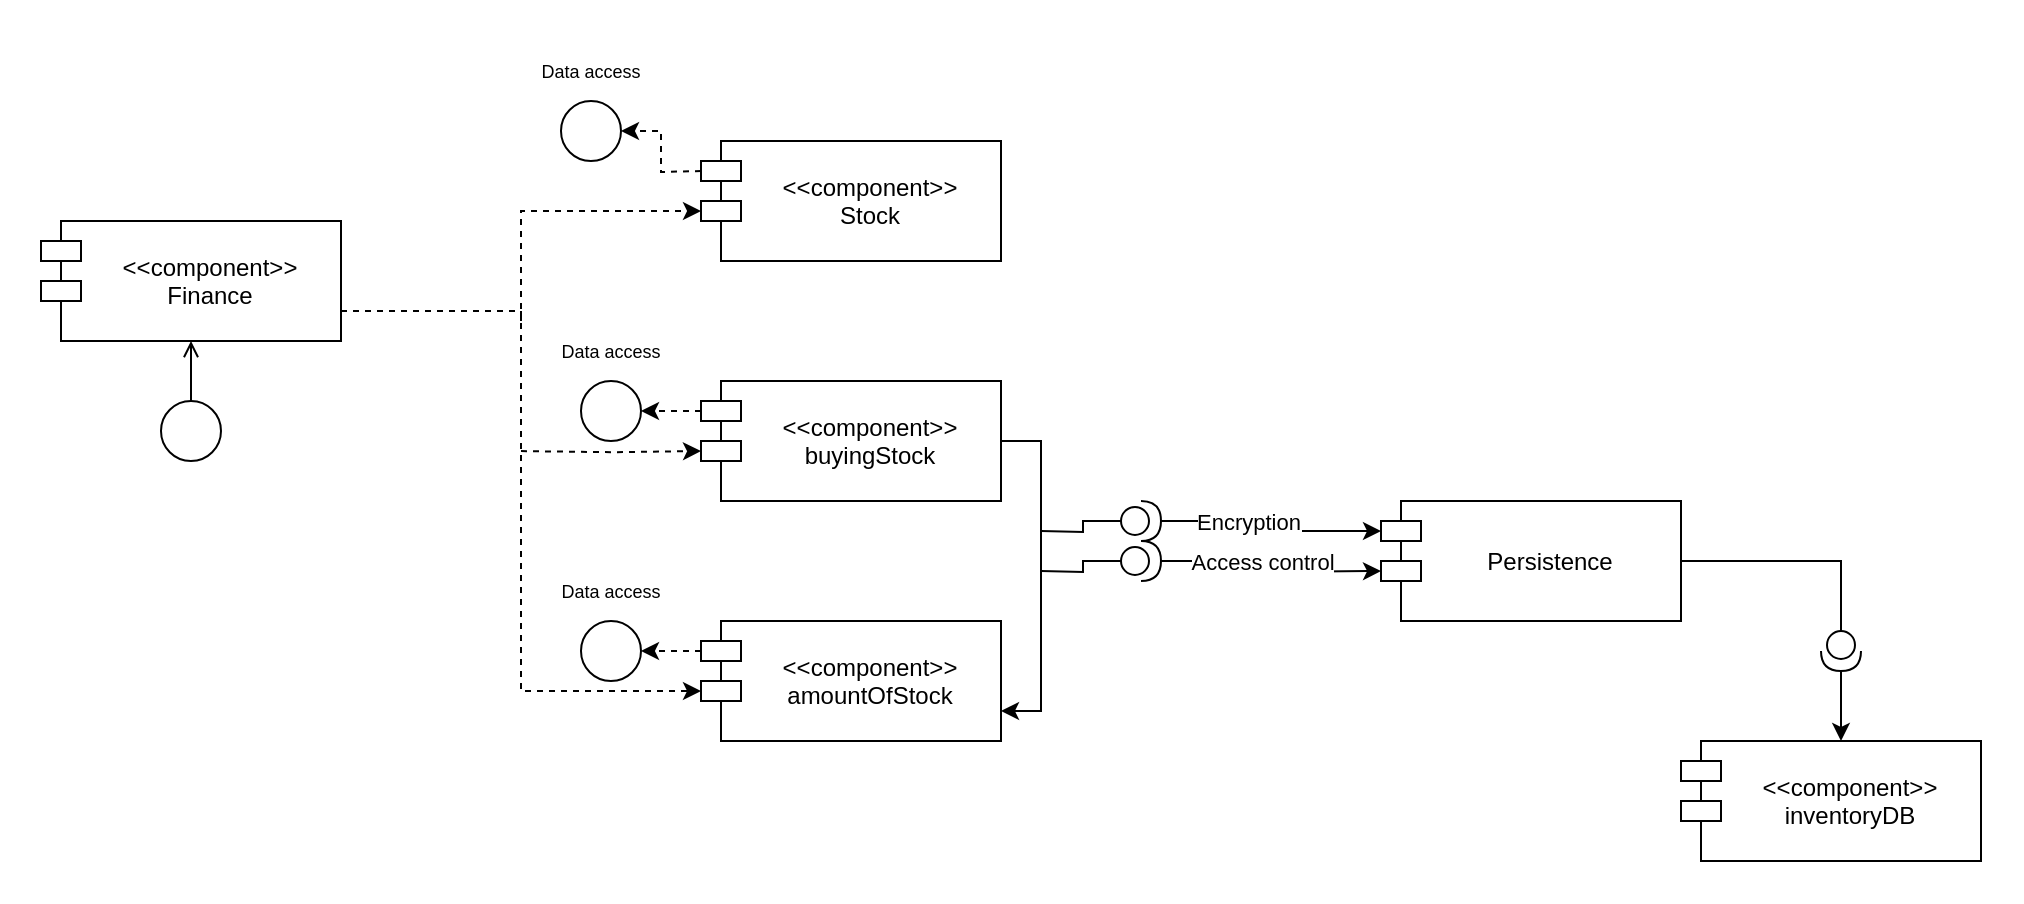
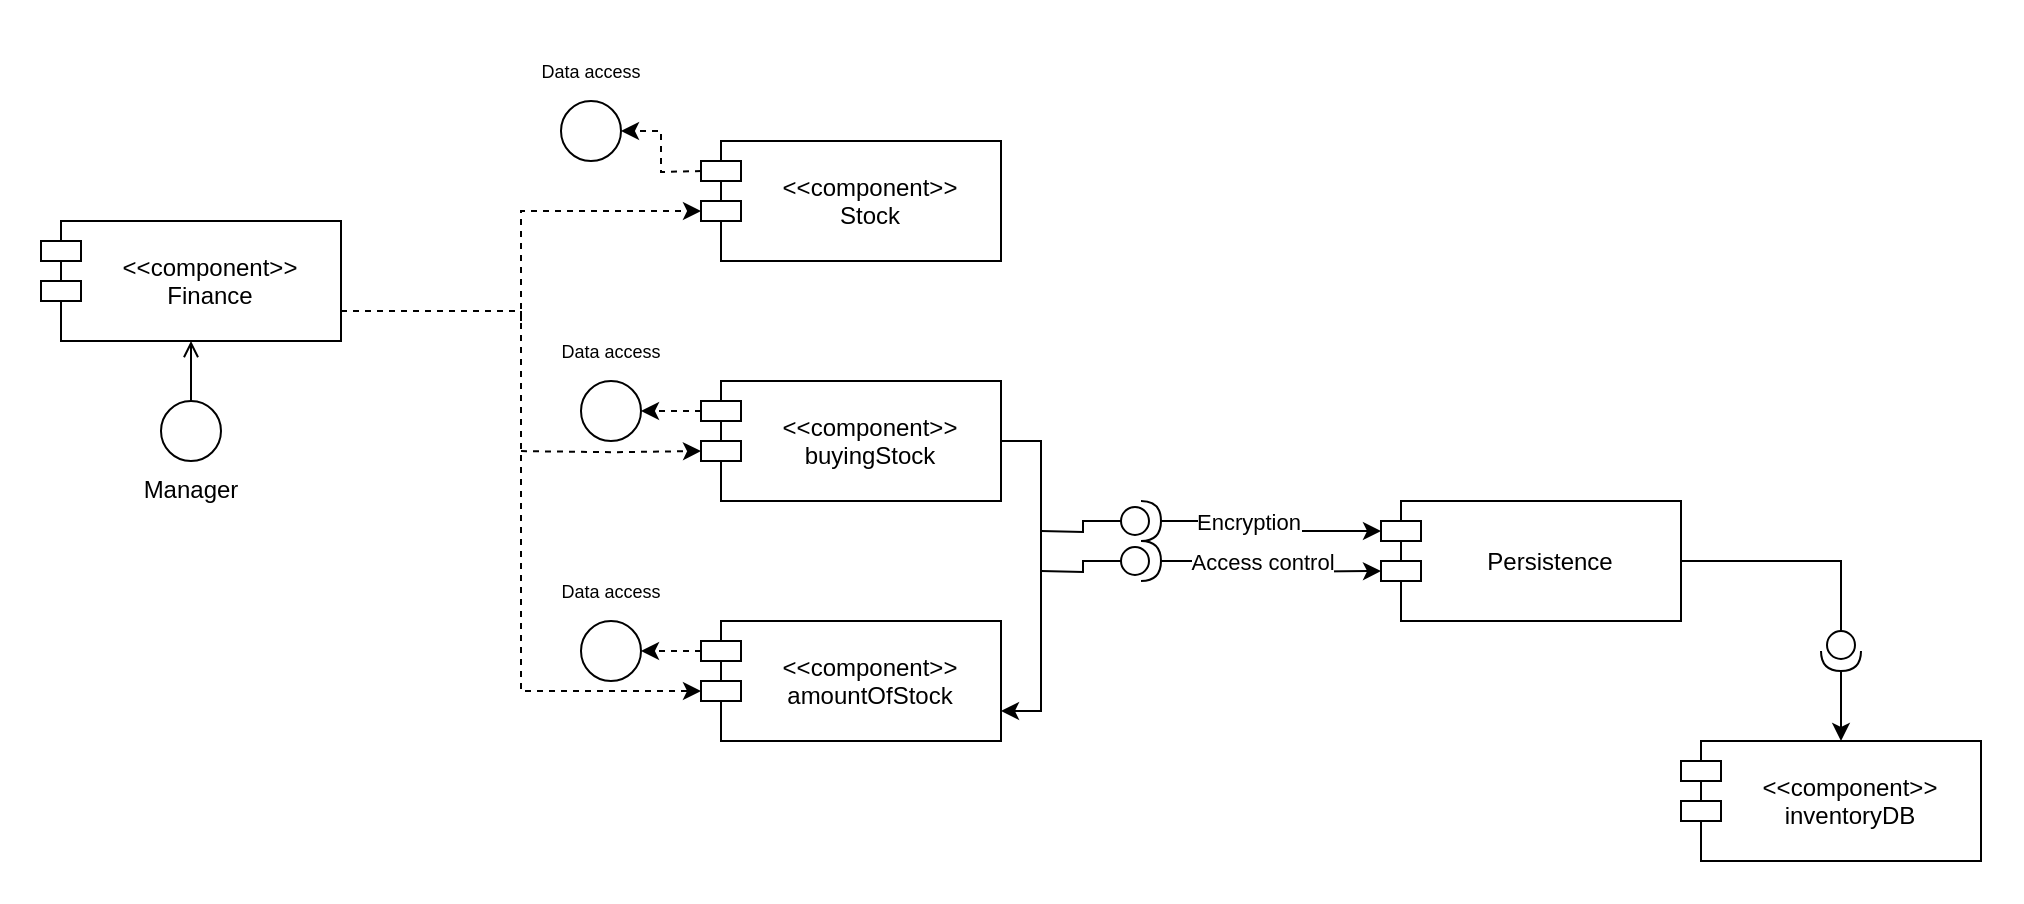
node "Manager": added
